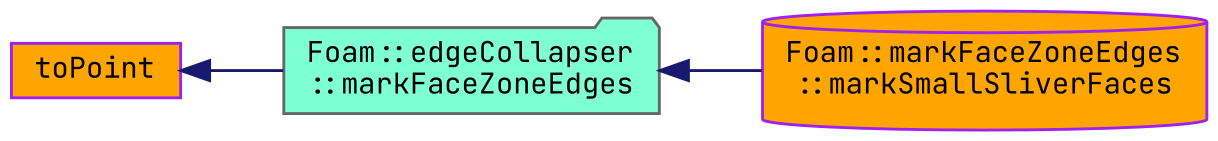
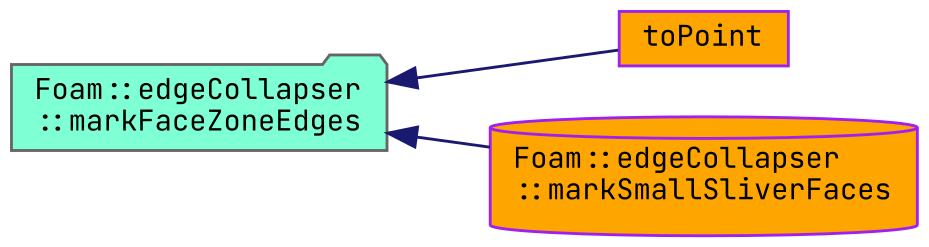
edge "Foam::edgeCollapser ::markFaceZoneEdges" -> "toPoint": reversed
node "Foam::markFaceZoneEdges ::markSmallSliverFaces": label "Foam::markFaceZoneEdges ::markSmallSliverFaces" -> "Foam::edgeCollapser ::markSmallSliverFaces"
